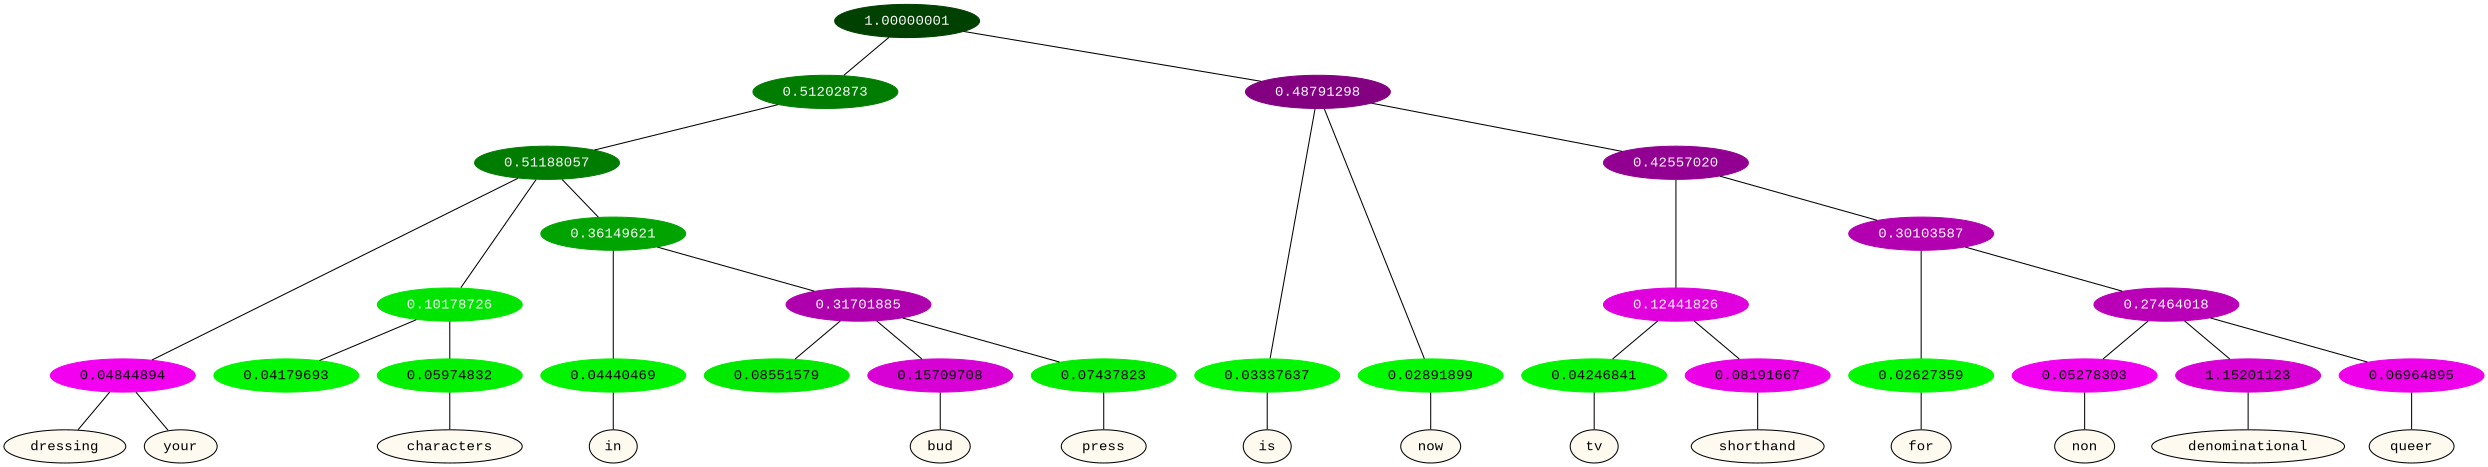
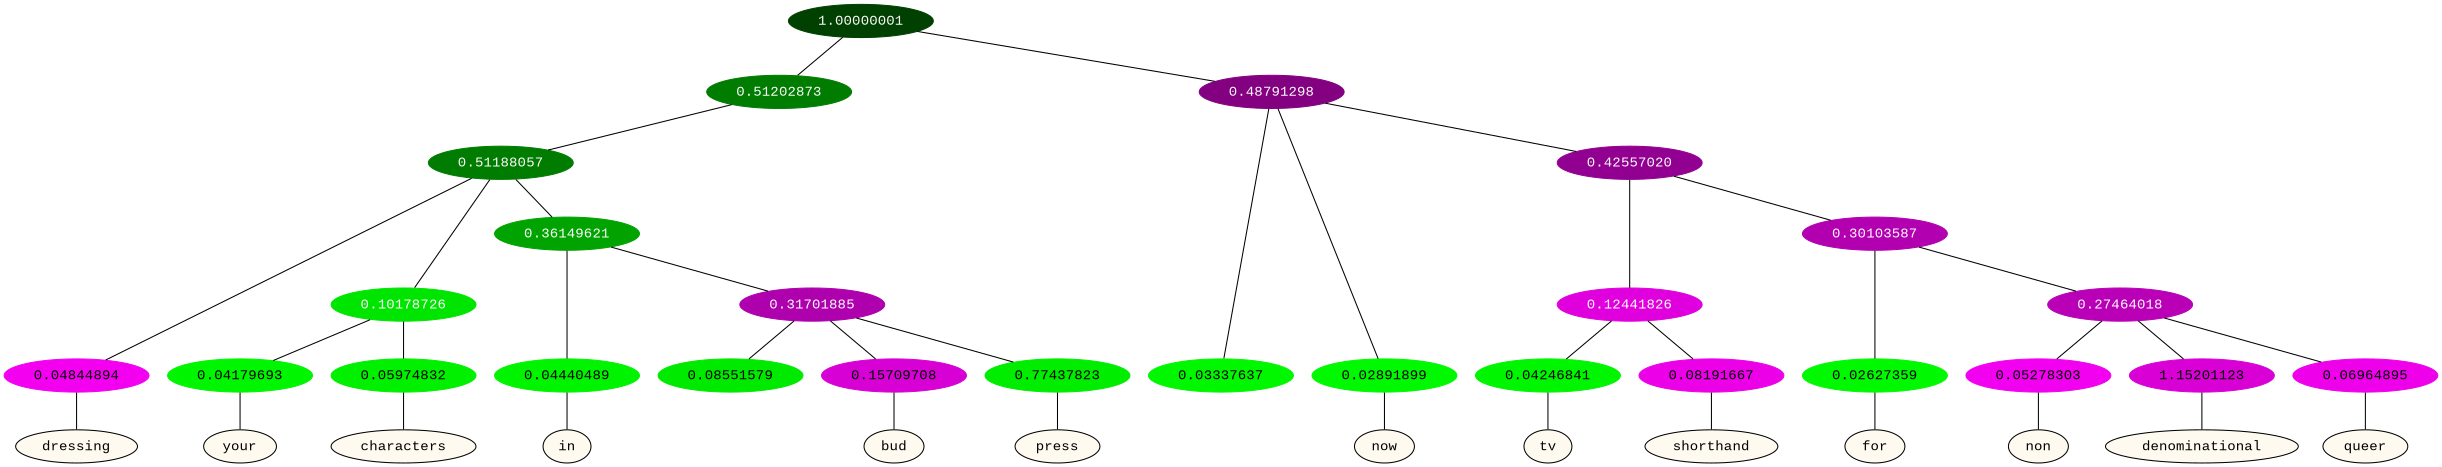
node "0.04440469": label "0.04440469" -> "0.04440489"
node "0.07437823": label "0.07437823" -> "0.77437823"
edge "0.04844894" -- "your": now "0.04179693" -- "your"
node "is": removed
